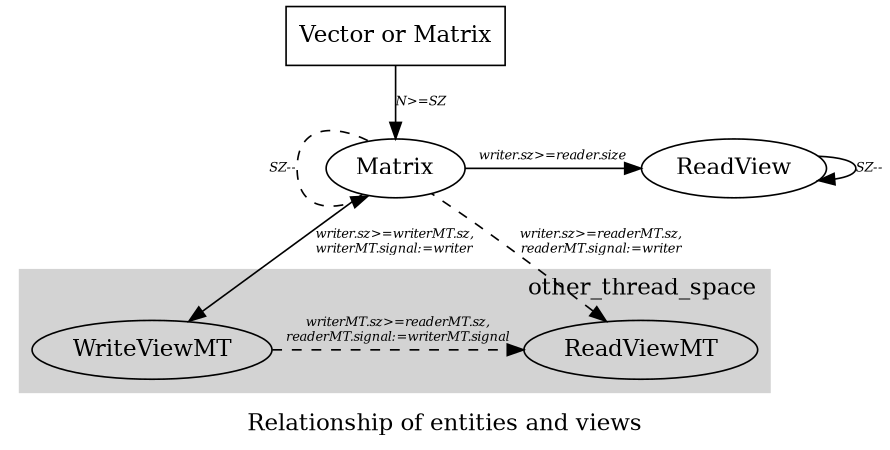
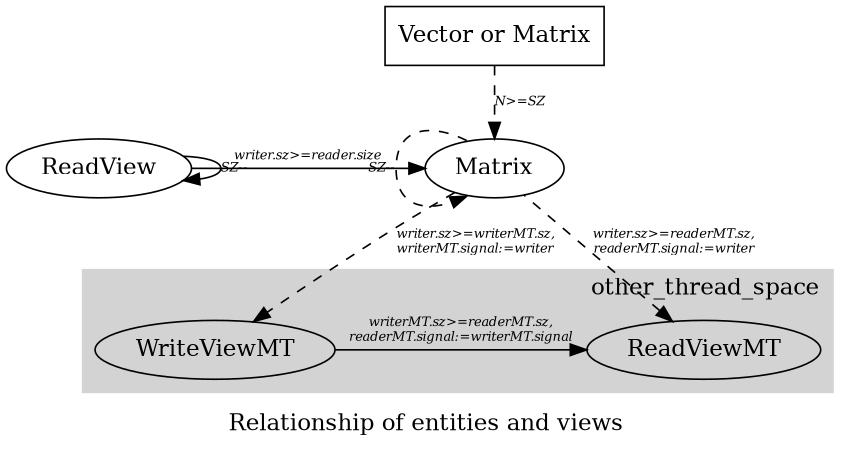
edge "Vector or Matrix" -> "Matrix": style solid -> dashed
edge "Matrix" -> "ReadView": reversed
edge "Matrix" -> "WriteViewMT": style solid -> dashed
edge "WriteViewMT" -> "ReadViewMT": style dashed -> solid
